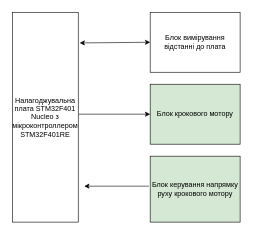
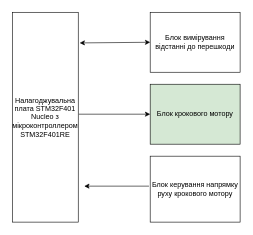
node "Блок вимірування відстанні до плата": label "Блок вимірування відстанні до плата" -> "Блок вимірування відстанні до перешкоди"
node "Блок керування напрямку руху крокового мотору": fillcolor #d5e8d4 -> #ffffff
